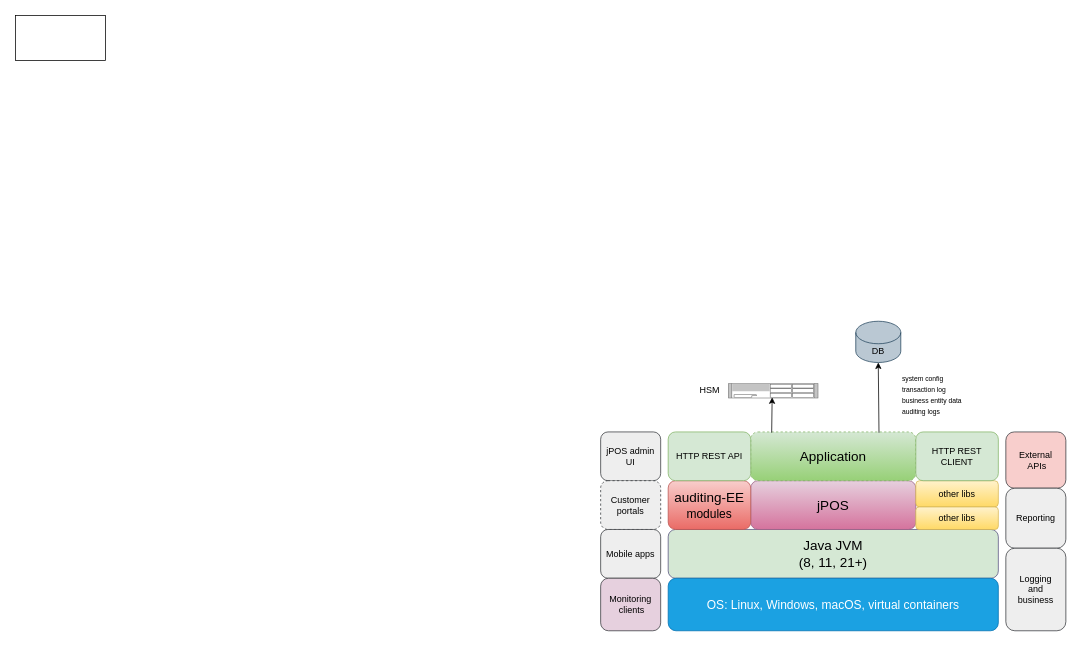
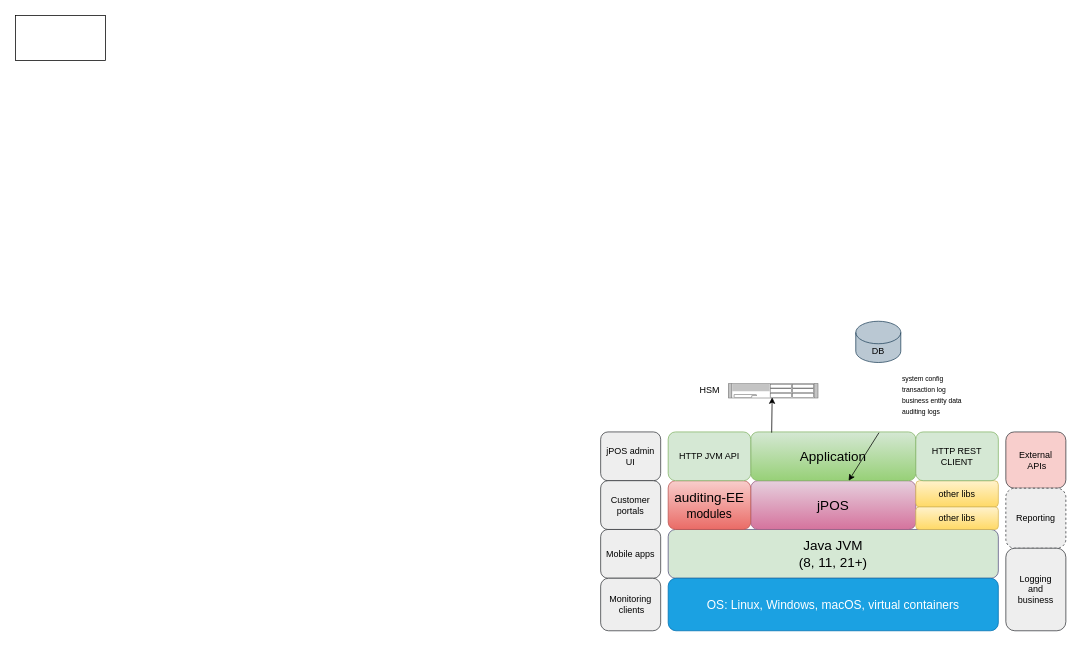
edge "Application" -> "DB": now "Application" -> "jPOS"
node "HTTP REST API": label "HTTP REST API" -> "HTTP JVM API"
node "Application": style dashed -> solid
node "Customer portals": style dashed -> solid
node "Reporting": style solid -> dashed
node "Monitoring clients": fillcolor #e6d0de -> #eeeeee
